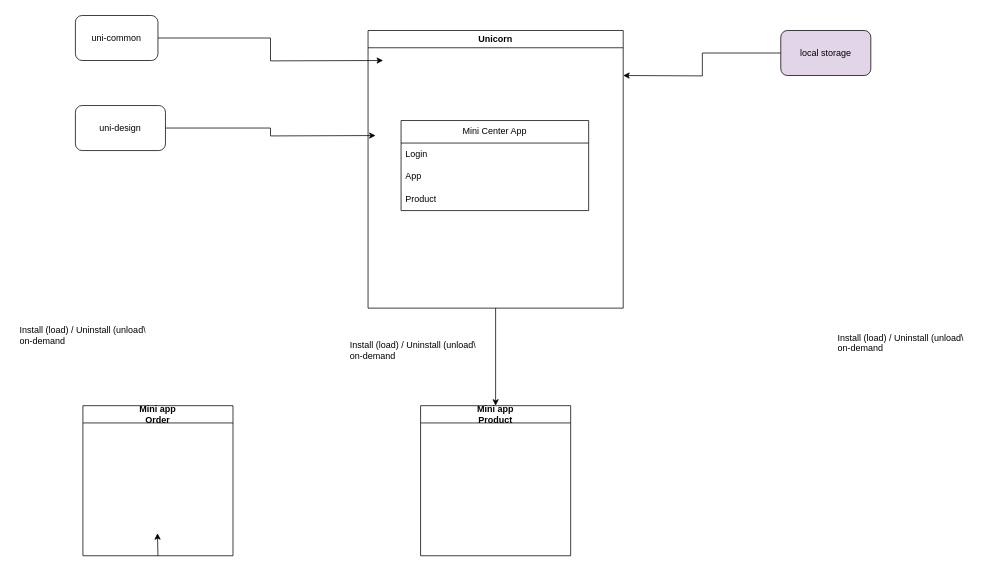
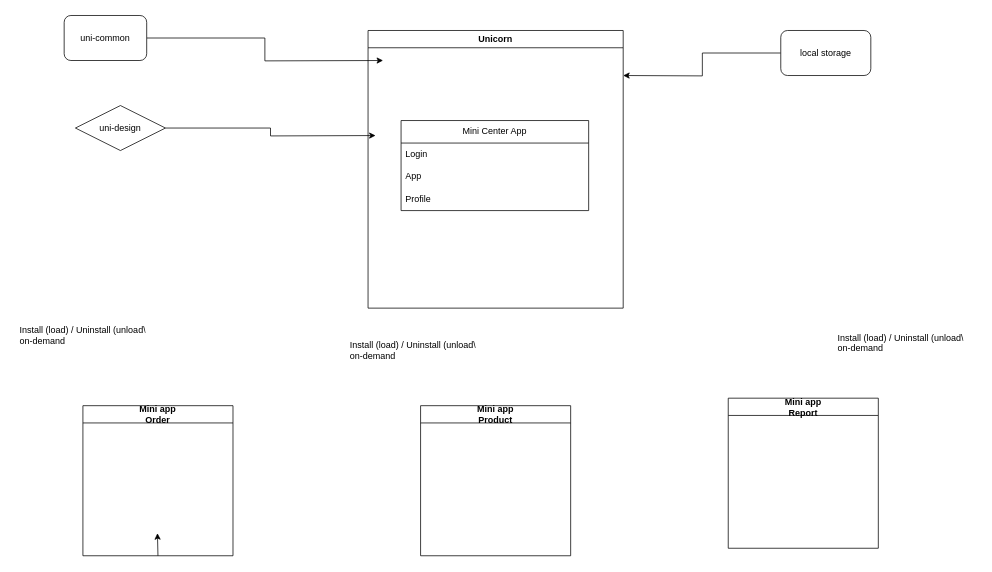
node "uni-common": moved (117, 38) -> (105, 38)
node "local storage": fillcolor #e1d5e7 -> #ffffff
node "uni-design": shape rounded rectangle -> diamond
node "Product": label "Product" -> "Profile"
edge "Unicorn" -> "Mini app Product": removed
node "Mini app Report": added
